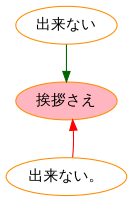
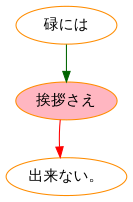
node "出来ない": label "出来ない" -> "碌には"
edge "出来ない。" -> "挨拶さえ": reversed
